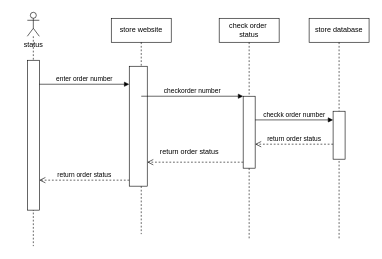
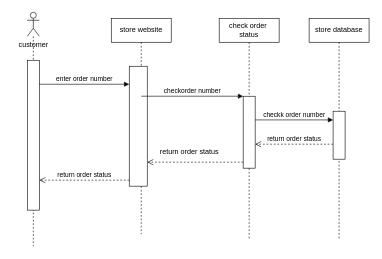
node "status": label "status" -> "customer"
